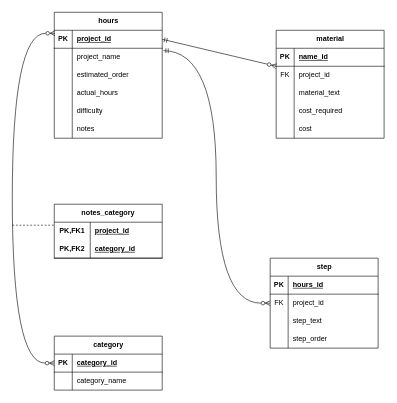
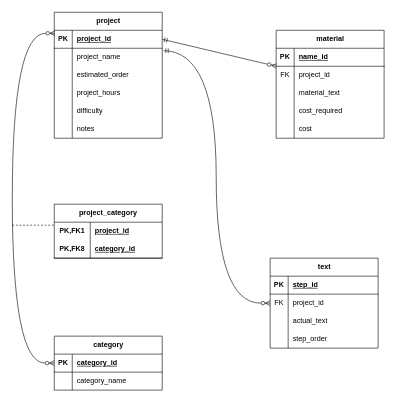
node "hours": label "hours" -> "project"
node "actual_hours": label "actual_hours" -> "project_hours"
node "notes_category": label "notes_category" -> "project_category"
node "PK,FK2": label "PK,FK2" -> "PK,FK8"
node "step": label "step" -> "text"
node "hours_id": label "hours_id" -> "step_id"
node "step_text": label "step_text" -> "actual_text"
